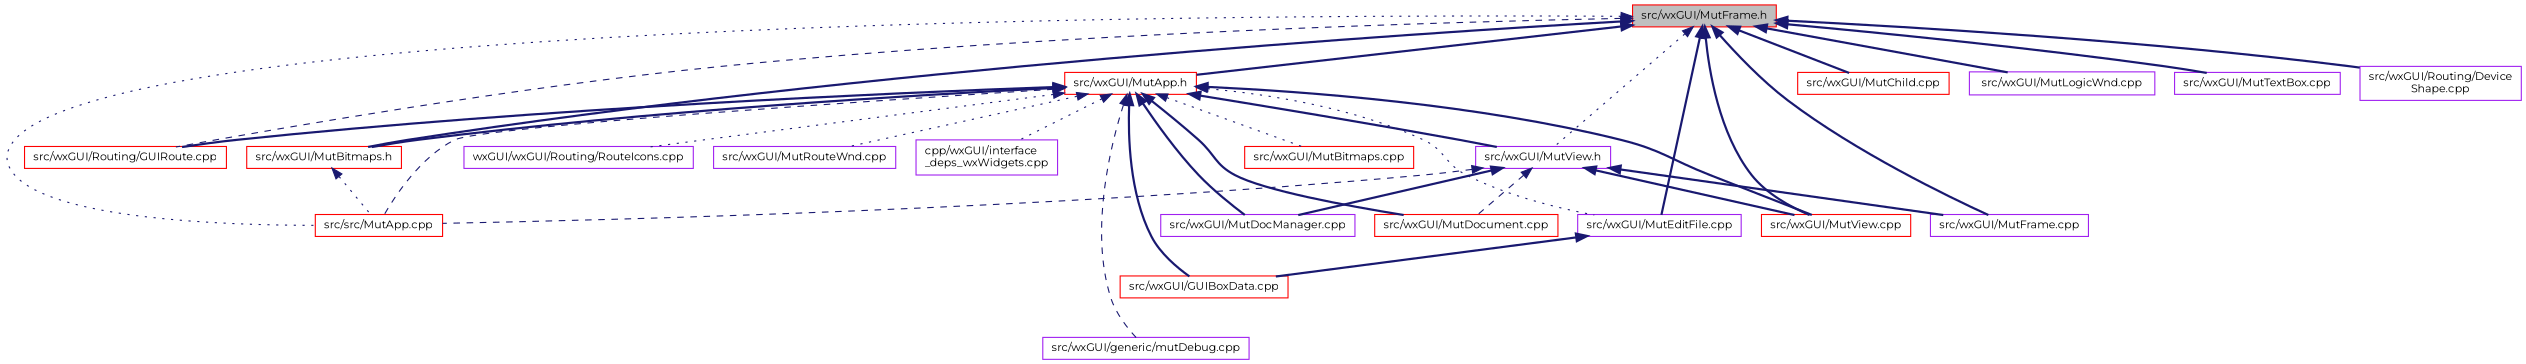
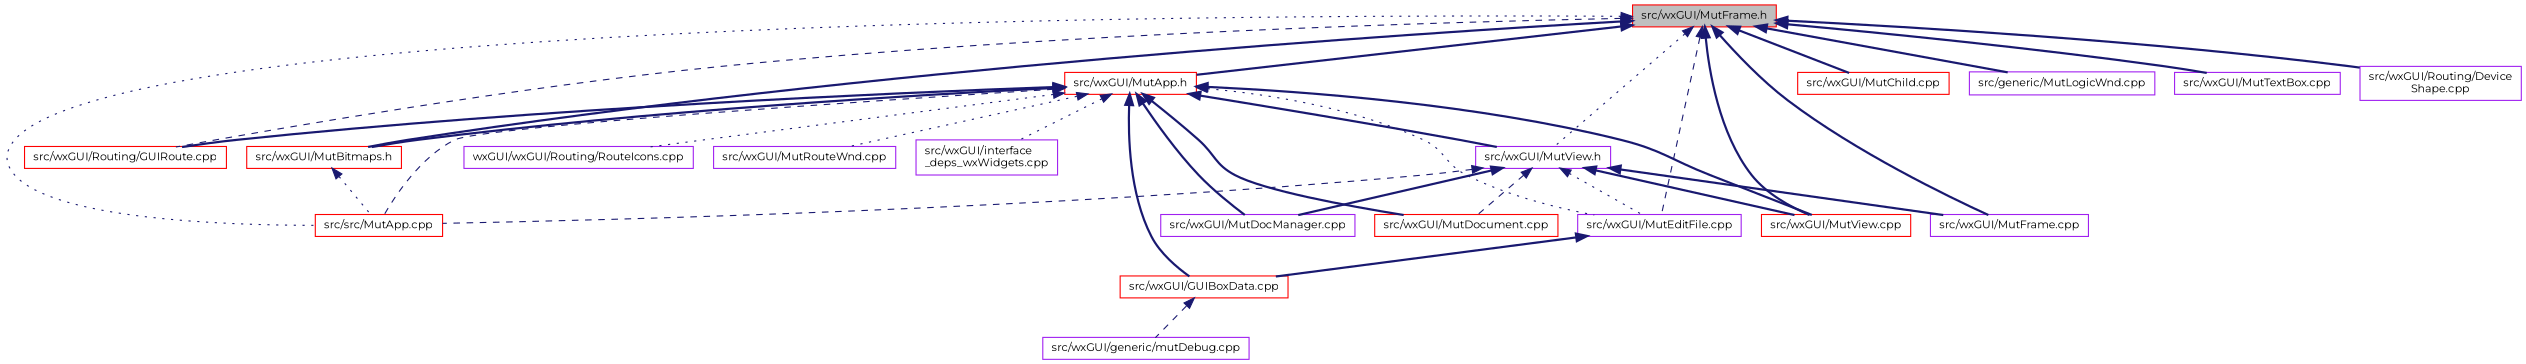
node "src/wxGUI/MutLogicWnd.cpp": label "src/wxGUI/MutLogicWnd.cpp" -> "src/generic/MutLogicWnd.cpp"
edge "src/wxGUI/MutEditFile.cpp" -> "src/wxGUI/MutFrame.h": style bold -> dashed
node "cpp/wxGUI/interface _deps_wxWidgets.cpp": label "cpp/wxGUI/interface _deps_wxWidgets.cpp" -> "src/wxGUI/interface _deps_wxWidgets.cpp"
node "src/wxGUI/MutBitmaps.cpp": removed
edge "src/wxGUI/MutEditFile.cpp" -> "src/wxGUI/MutView.h": added
edge "src/wxGUI/generic/mutDebug.cpp" -> "src/wxGUI/MutApp.h": now "src/wxGUI/generic/mutDebug.cpp" -> "src/wxGUI/GUIBoxData.cpp"
